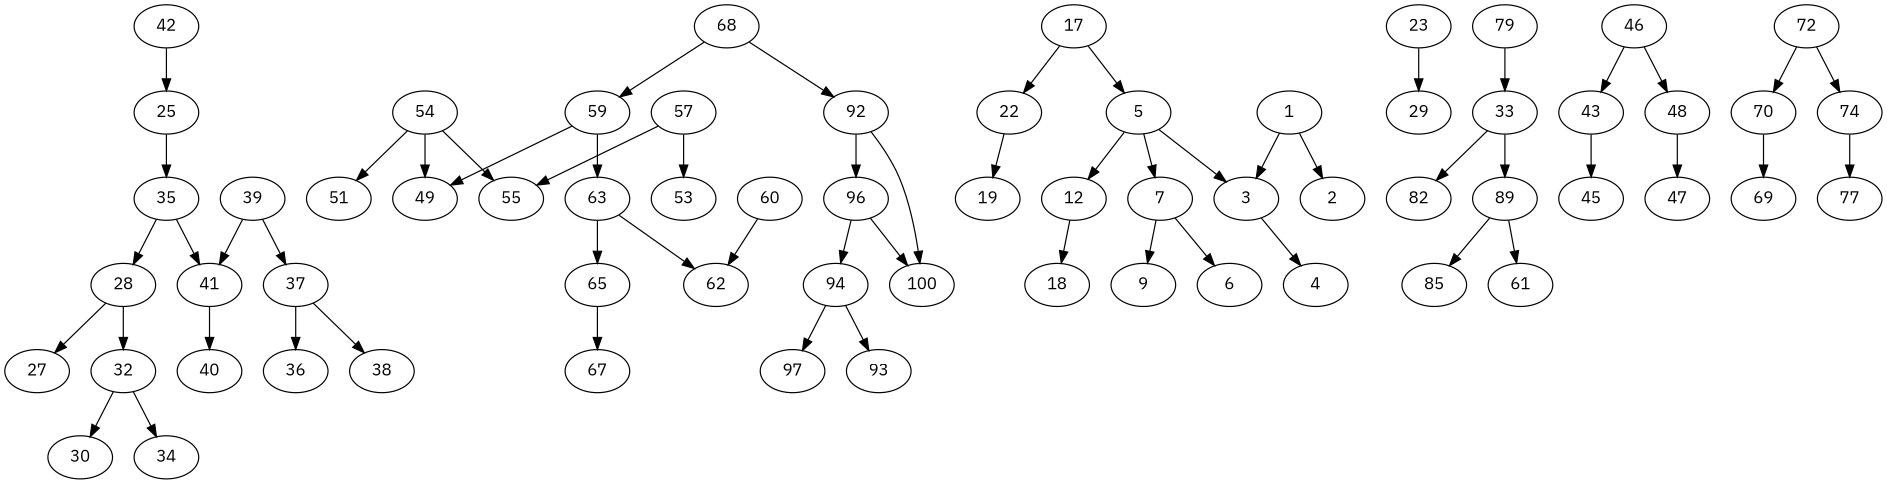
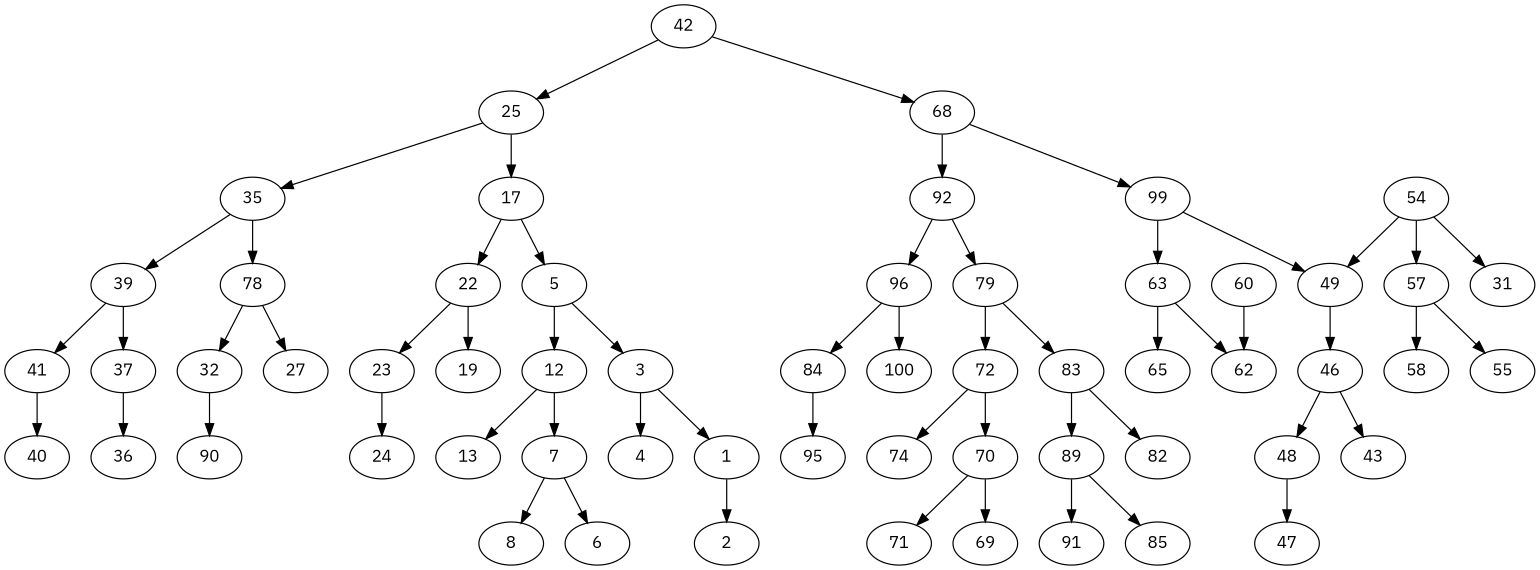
edge "42" -> "68": added
node "59": label "59" -> "99"
node "29": label "29" -> "24"
node "33": label "33" -> "83"
edge "25" -> "17": added
edge "5" -> "7": now "12" -> "7"
edge "1" -> "3": reversed
edge "54" -> "55": now "54" -> "57"
edge "92" -> "100": now "92" -> "79"
node "51": label "51" -> "31"
node "53": label "53" -> "58"
node "45": removed
node "77": removed
edge "35" -> "41": now "35" -> "39"
node "28": label "28" -> "78"
node "94": label "94" -> "84"
node "18": label "18" -> "13"
node "9": label "9" -> "8"
node "61": label "61" -> "91"
edge "79" -> "72": added
edge "49" -> "46": added
edge "22" -> "23": added
node "38": removed
node "67": removed
node "97": label "97" -> "95"
node "93": removed
node "30": label "30" -> "90"
node "34": removed
node "71": added
